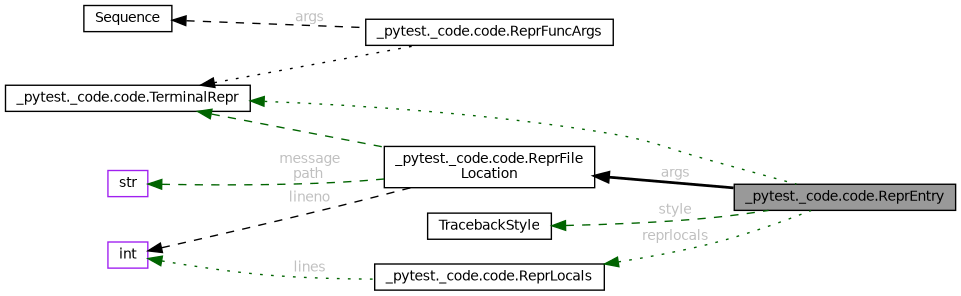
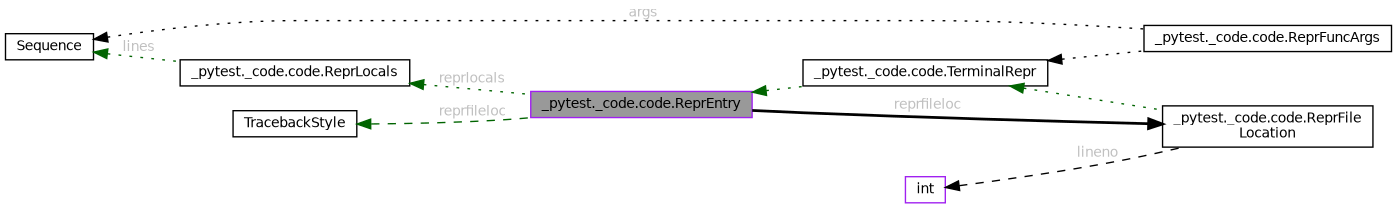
edge "_pytest._code.code.ReprFuncArgs" -> "Sequence": style dashed -> dotted
edge "_pytest._code.code.ReprEntry" -> "_pytest._code.code.TerminalRepr": reversed
edge "_pytest._code.code.ReprFile Location" -> "_pytest._code.code.TerminalRepr": style dashed -> dotted
edge "_pytest._code.code.ReprEntry" -> "_pytest._code.code.ReprFile Location": label " args" -> " reprfileloc"
node "str": removed
node "_pytest._code.code.ReprEntry": color black -> purple
edge "_pytest._code.code.ReprEntry" -> "TracebackStyle": label " style" -> " reprfileloc"
edge "_pytest._code.code.ReprLocals" -> "int": now "_pytest._code.code.ReprLocals" -> "Sequence"
